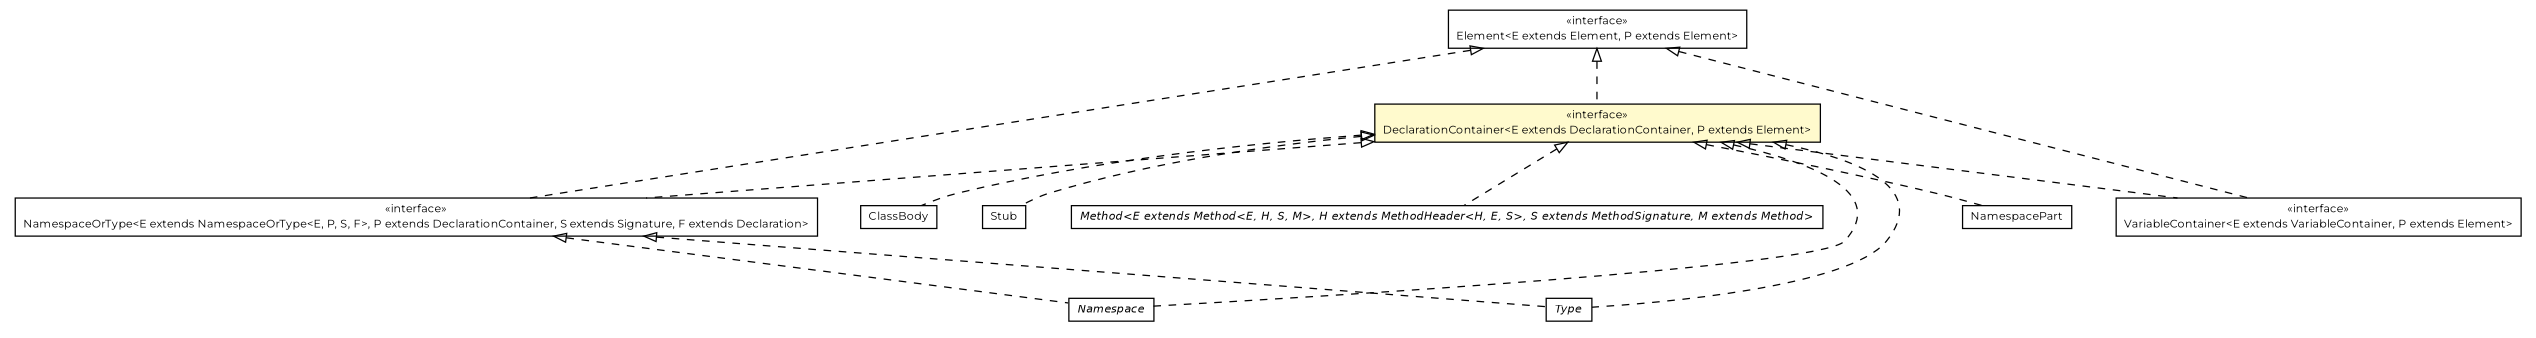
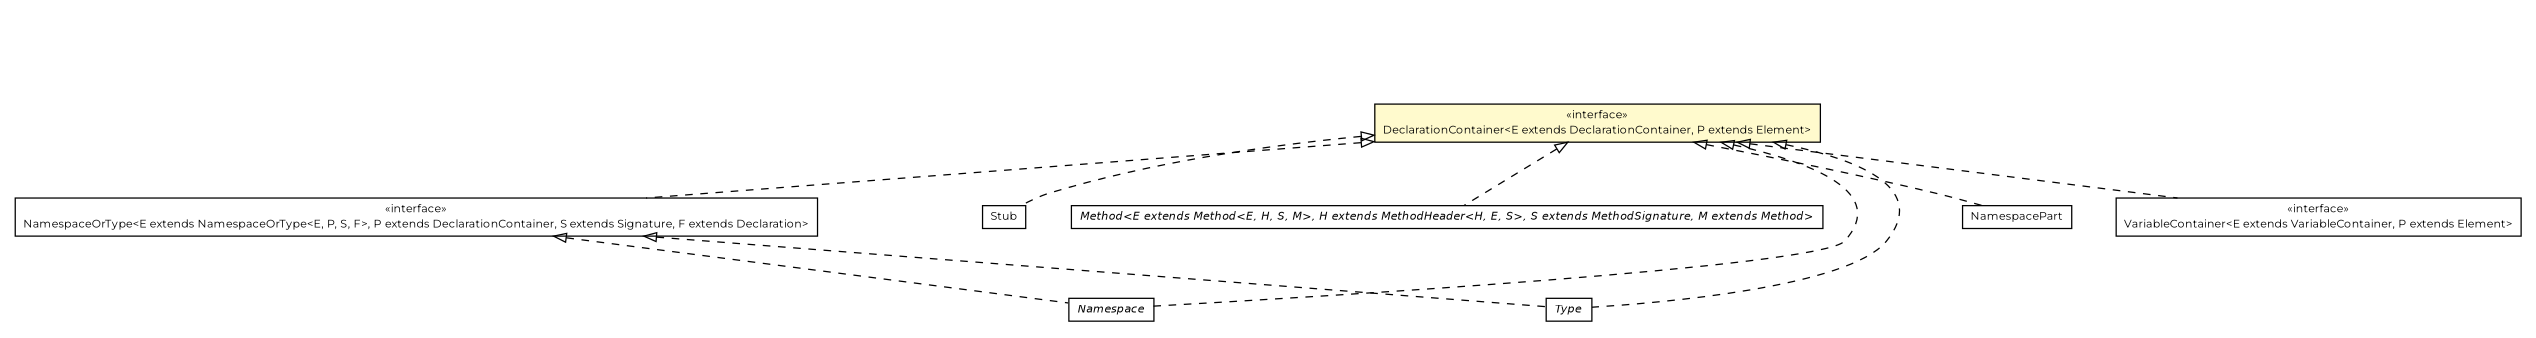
node "Element<E extends Element, P extends Element>": removed
node "ClassBody": removed
